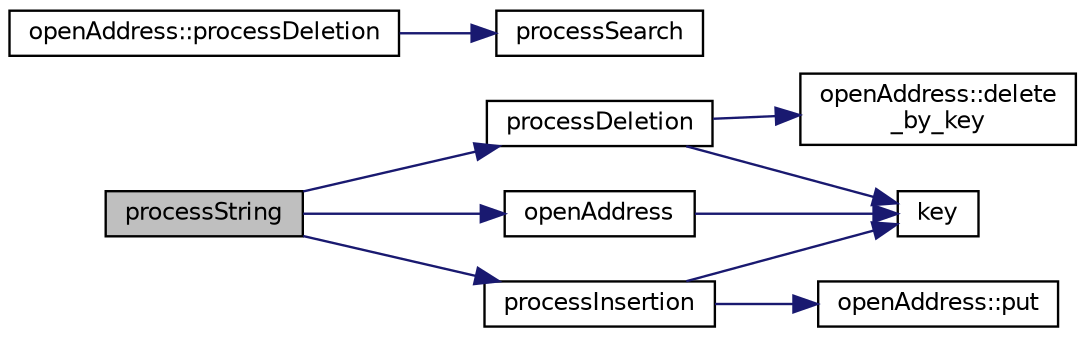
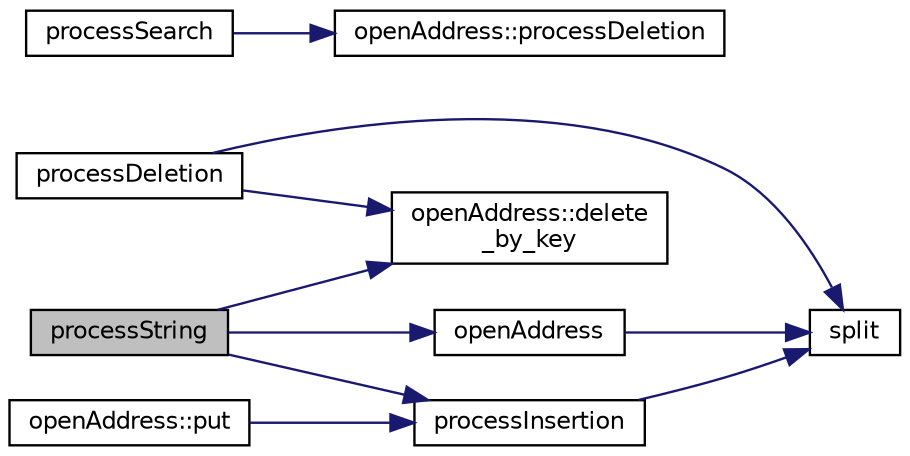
edge "openAddress::processDeletion" -> "processSearch": reversed
edge "processString" -> "processDeletion": now "processString" -> "openAddress::delete _by_key"
node "key": label "key" -> "split"
edge "processInsertion" -> "openAddress::put": reversed
